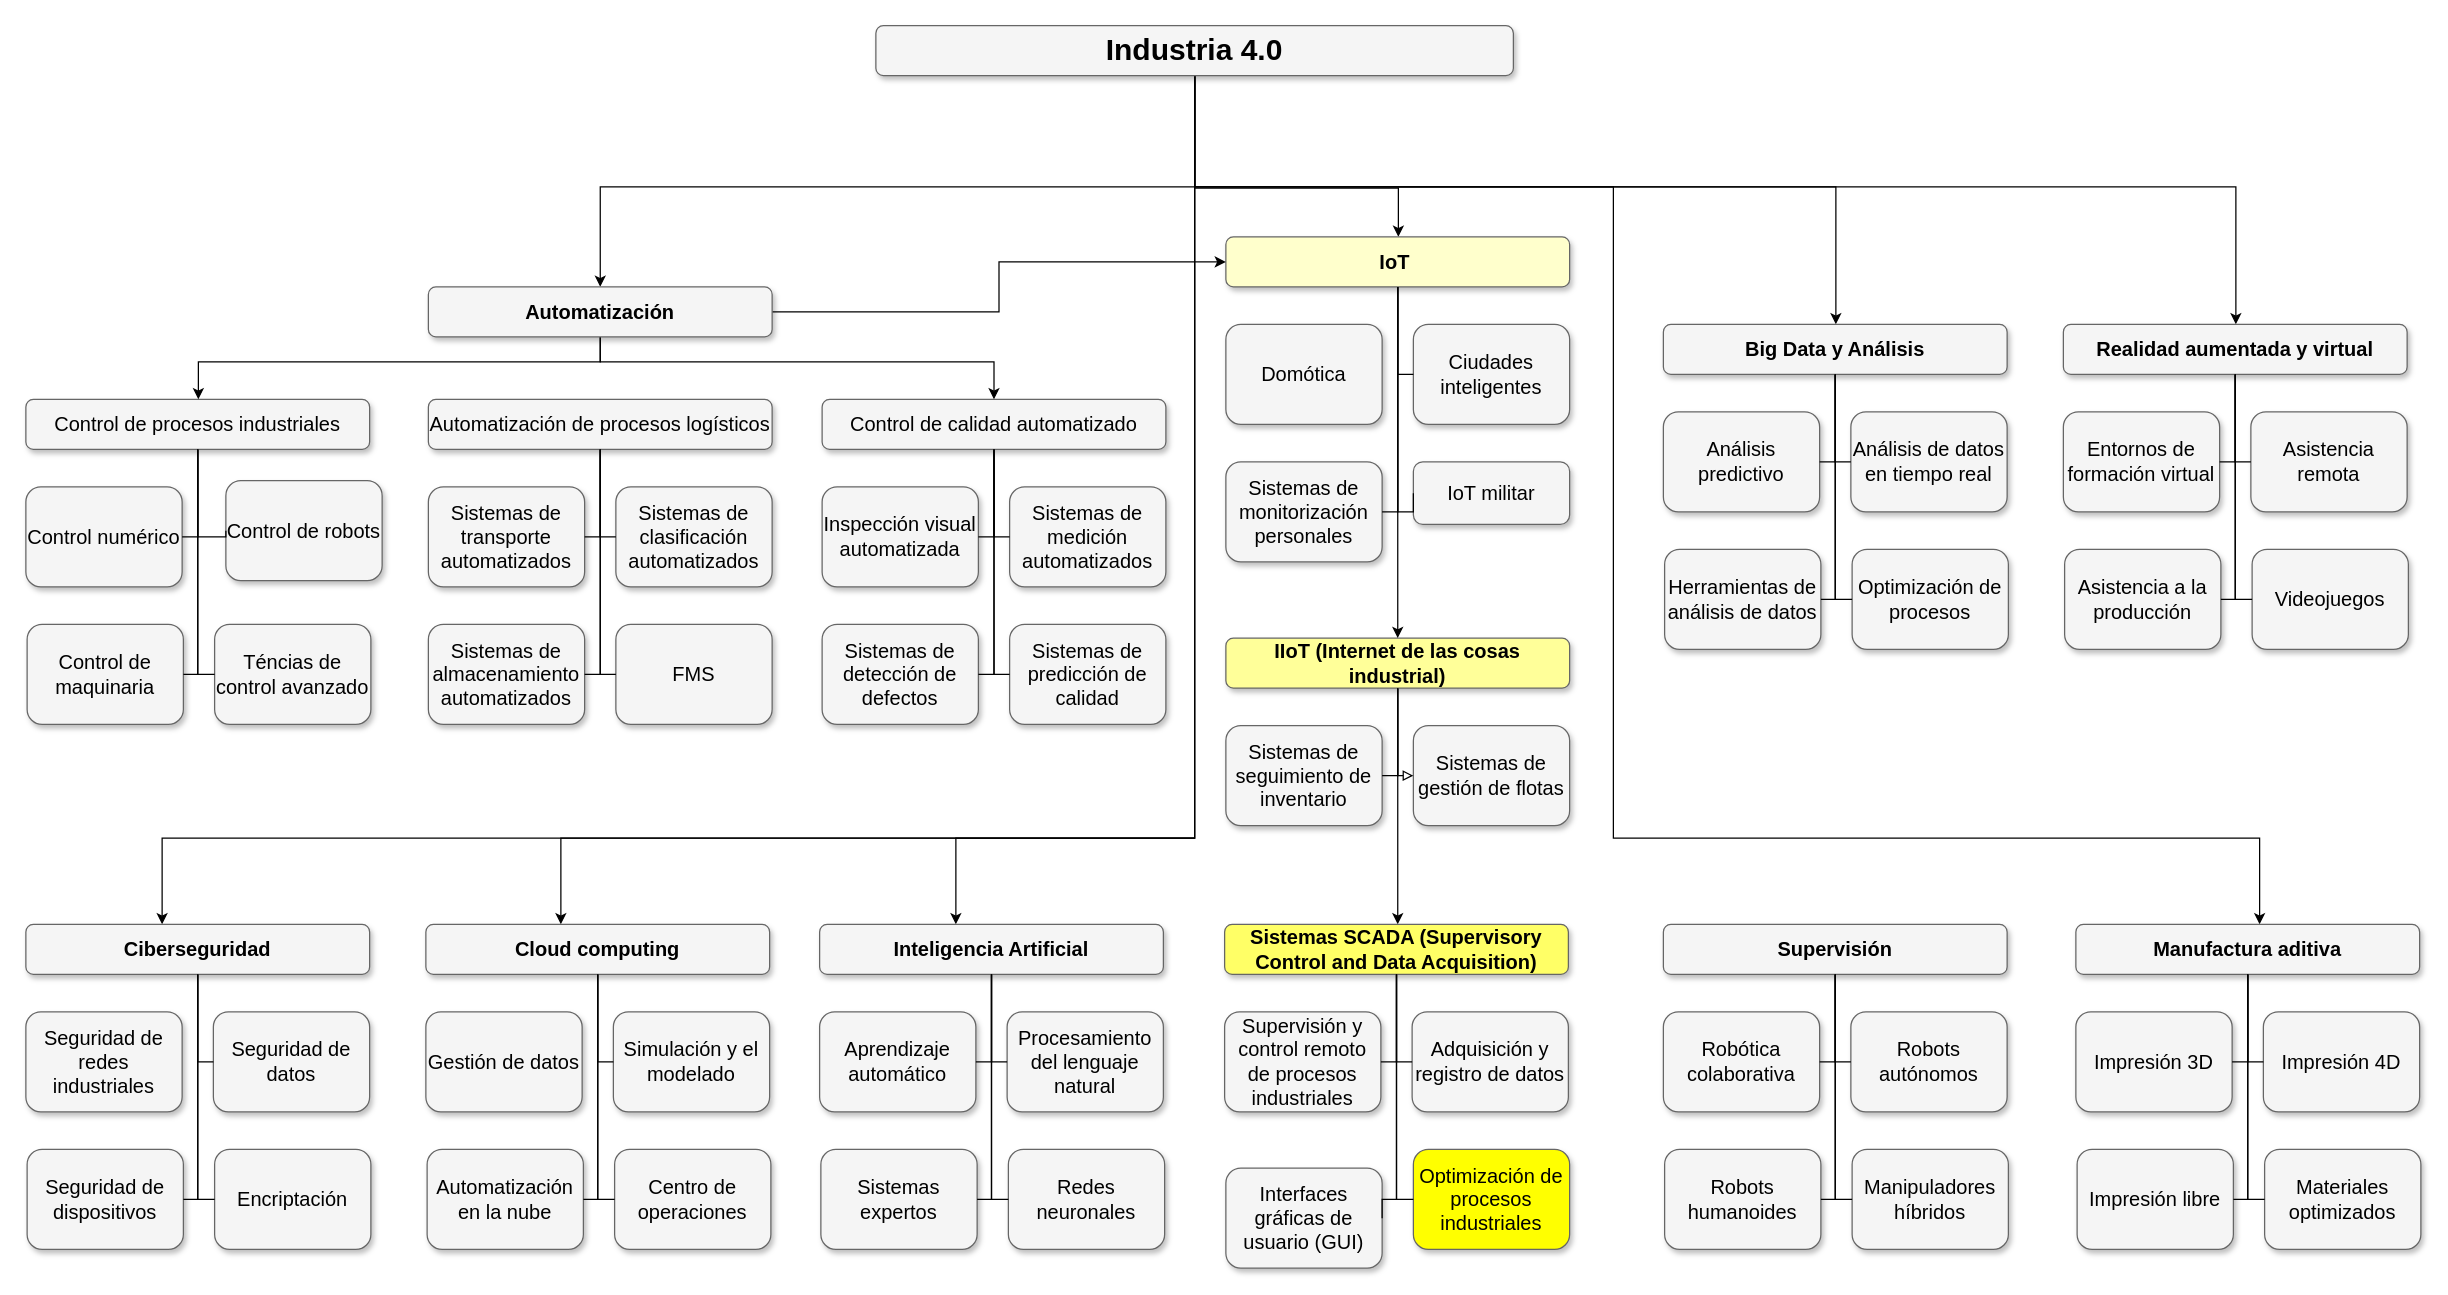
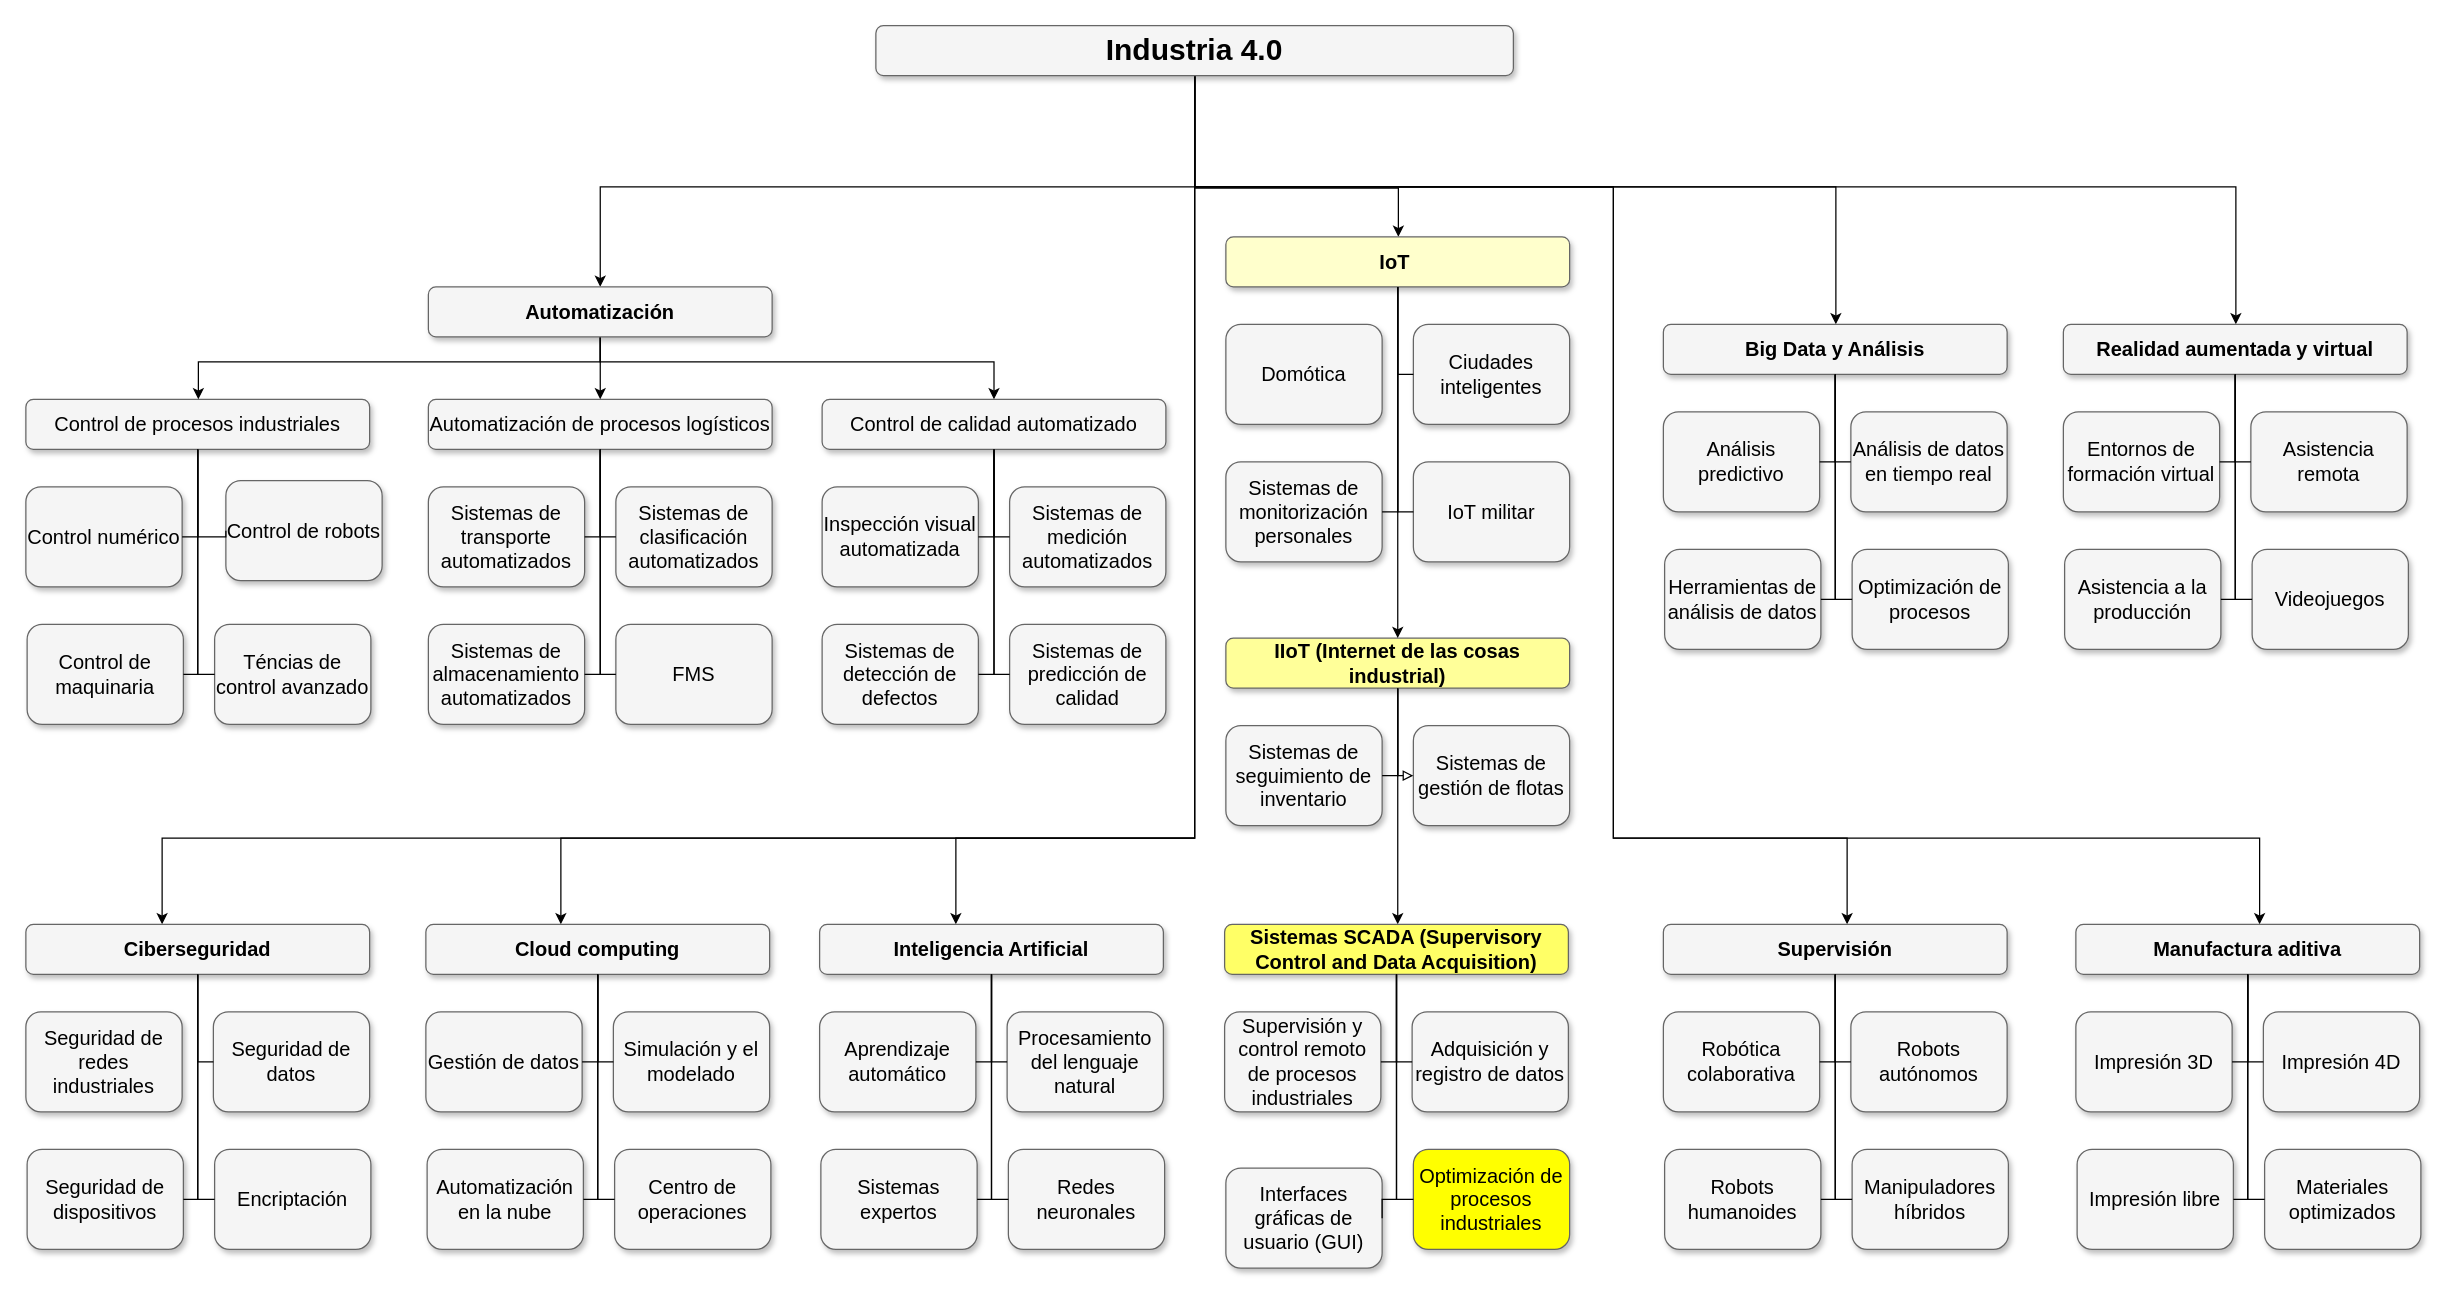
edge "Automatización" -> "IoT": now "Automatización" -> "Automatización de procesos logísticos"
node "IoT militar": size 156x63 -> 156x100
edge "Industria 4.0" -> "Supervisión": added
edge "Cloud computing" -- "Gestión de datos": added
